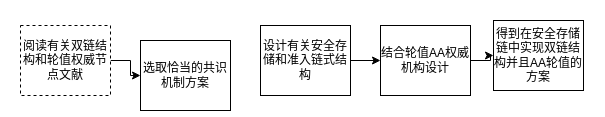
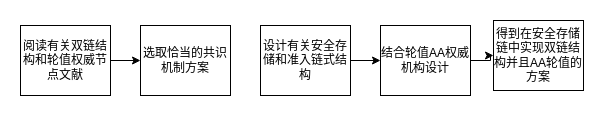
node "阅读有关双链结构和轮值权威节点文献": style dashed -> solid
node "选取恰当的共识机制方案": moved (186, 76) -> (186, 61)
